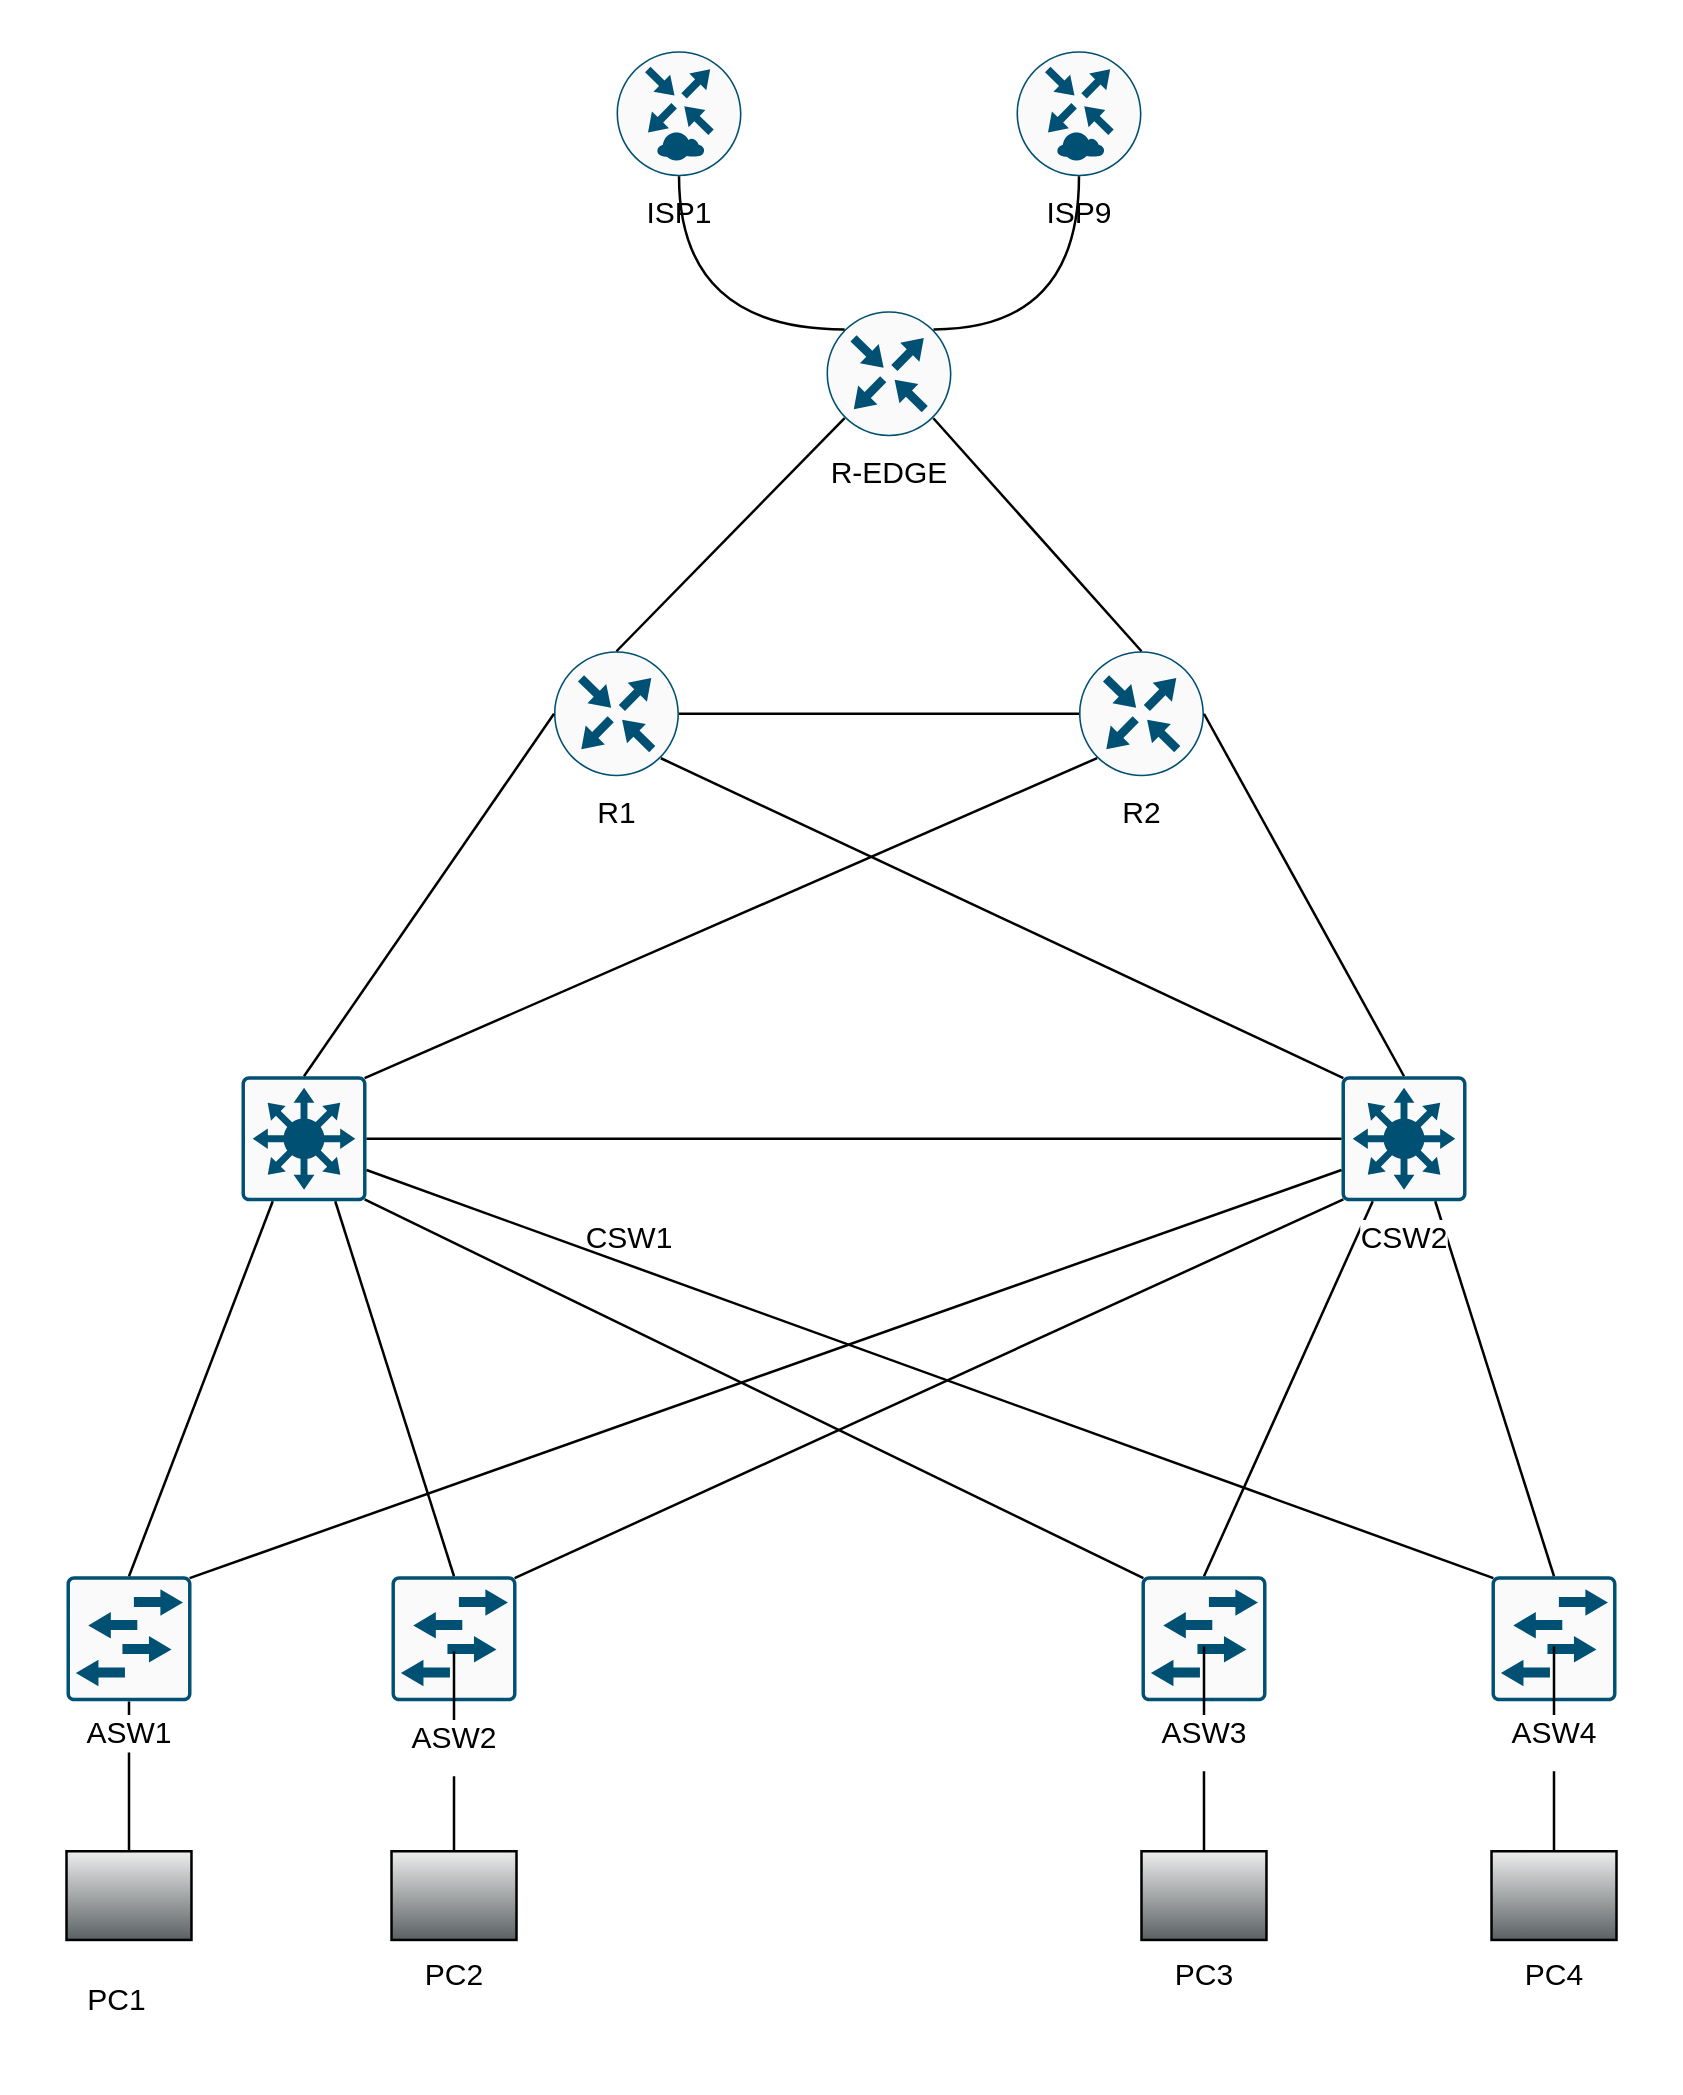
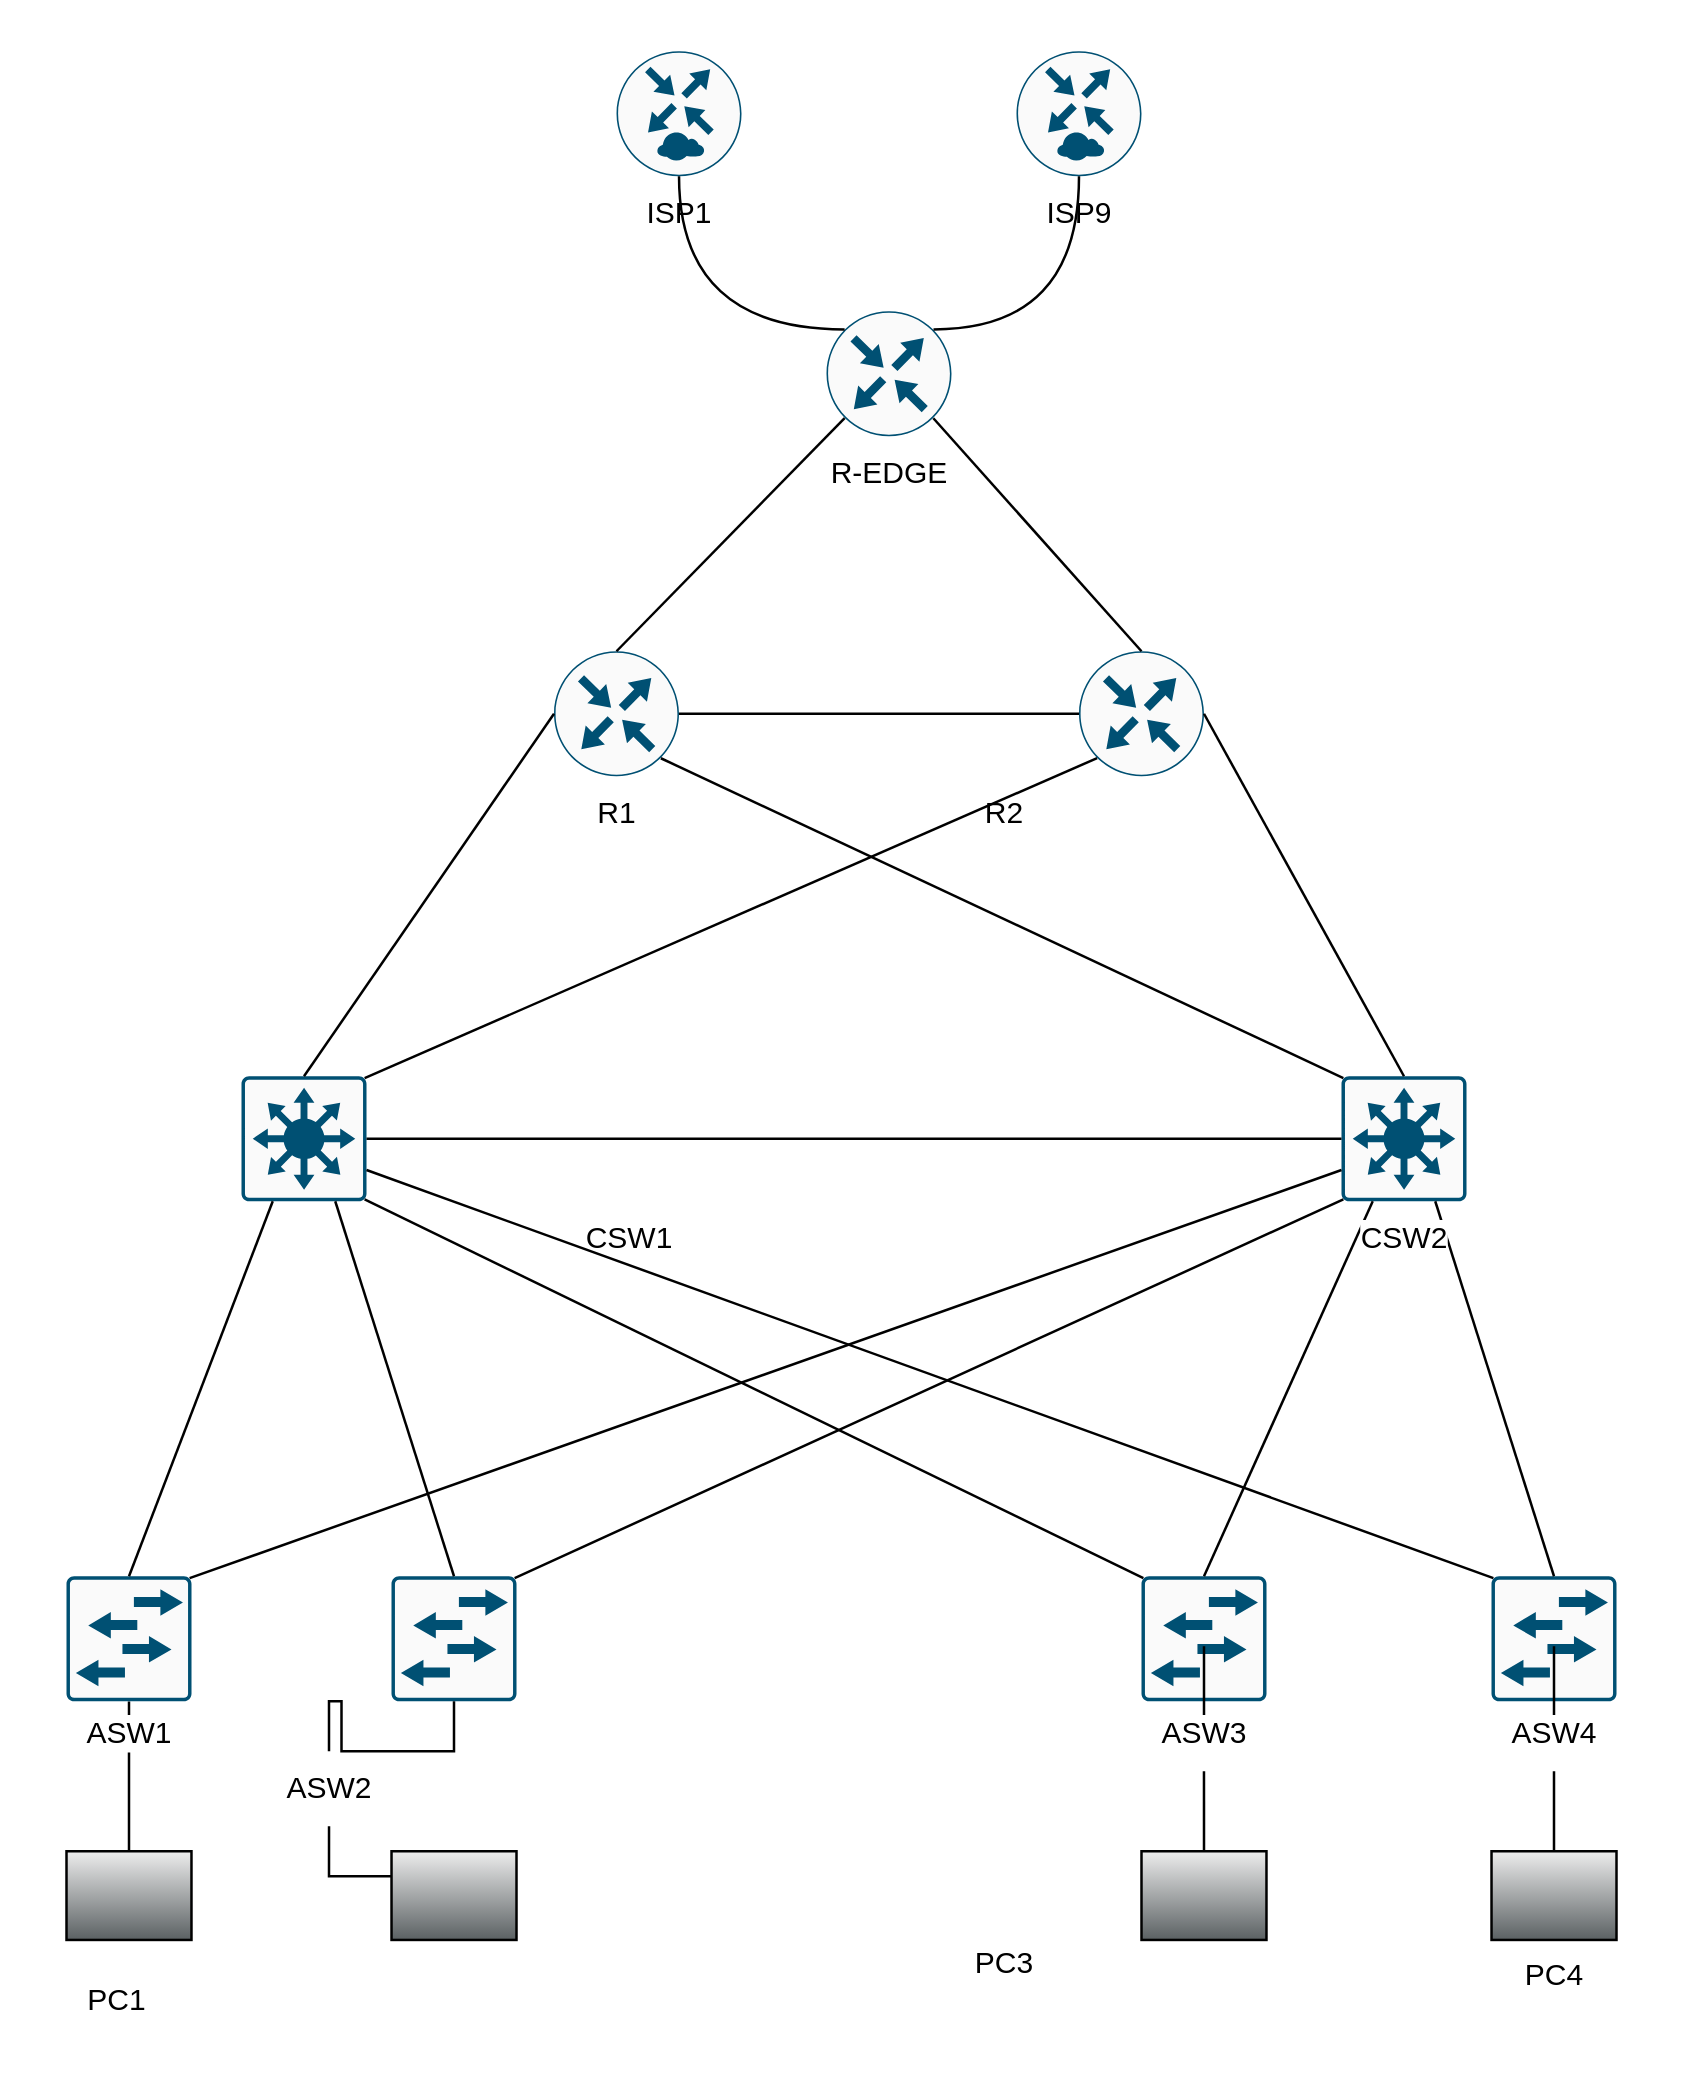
node "R2": moved (1141, 814) -> (1004, 814)
node "ASW2": moved (454, 1739) -> (329, 1789)
node "PC2": removed
node "PC3": moved (1204, 1977) -> (1004, 1965)
